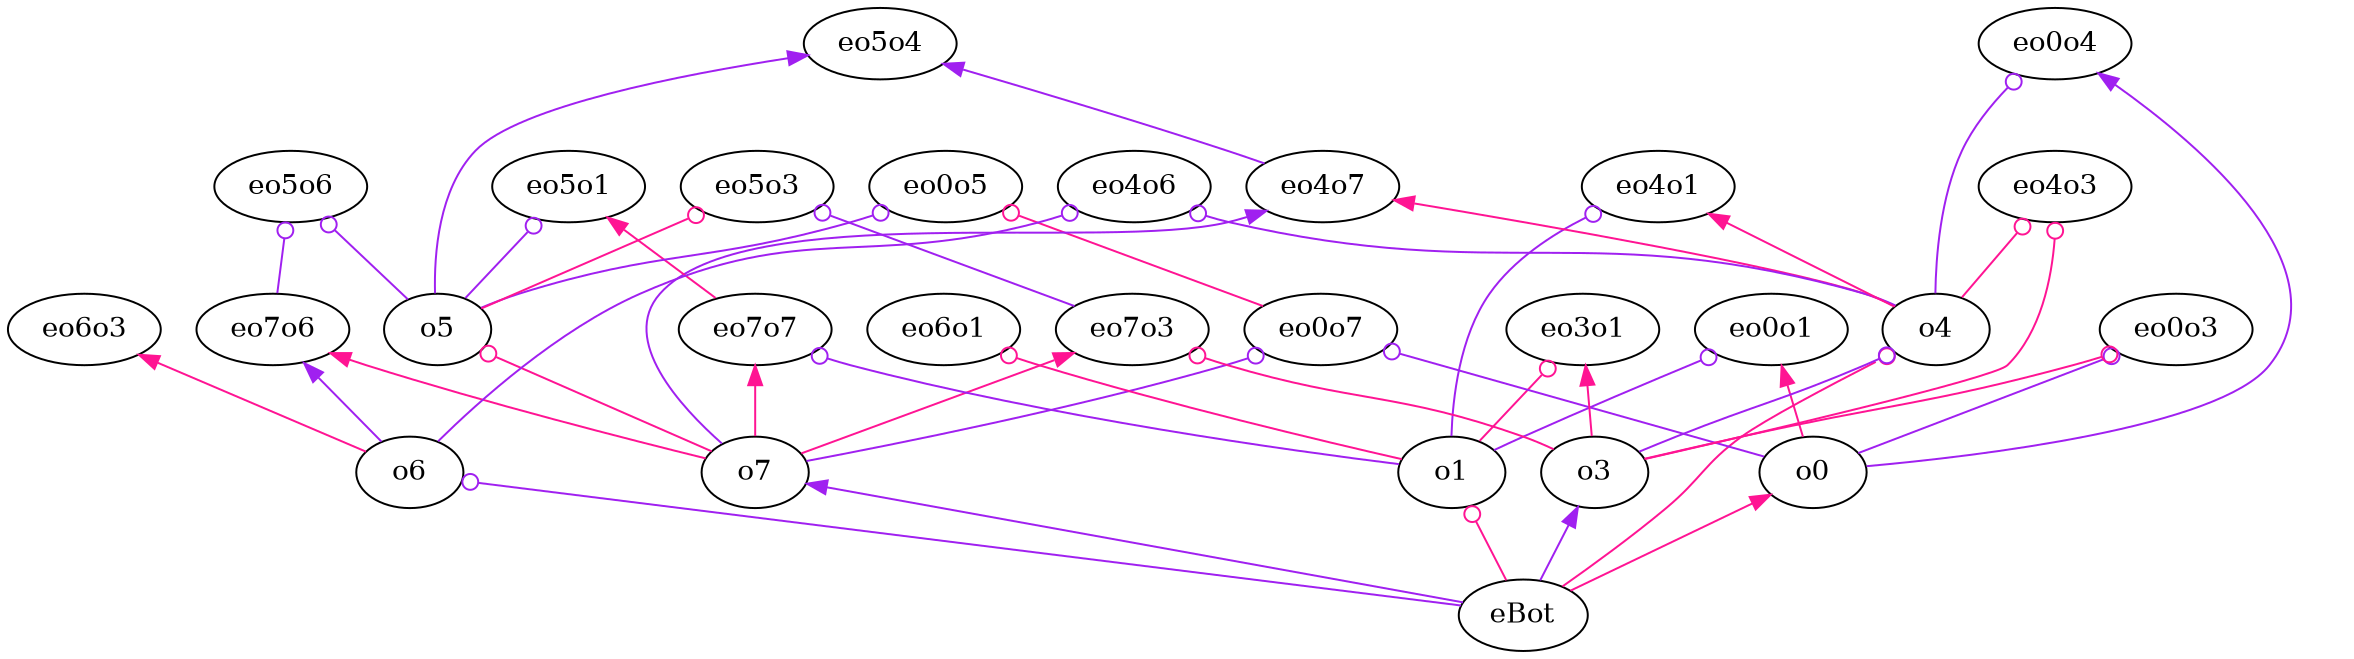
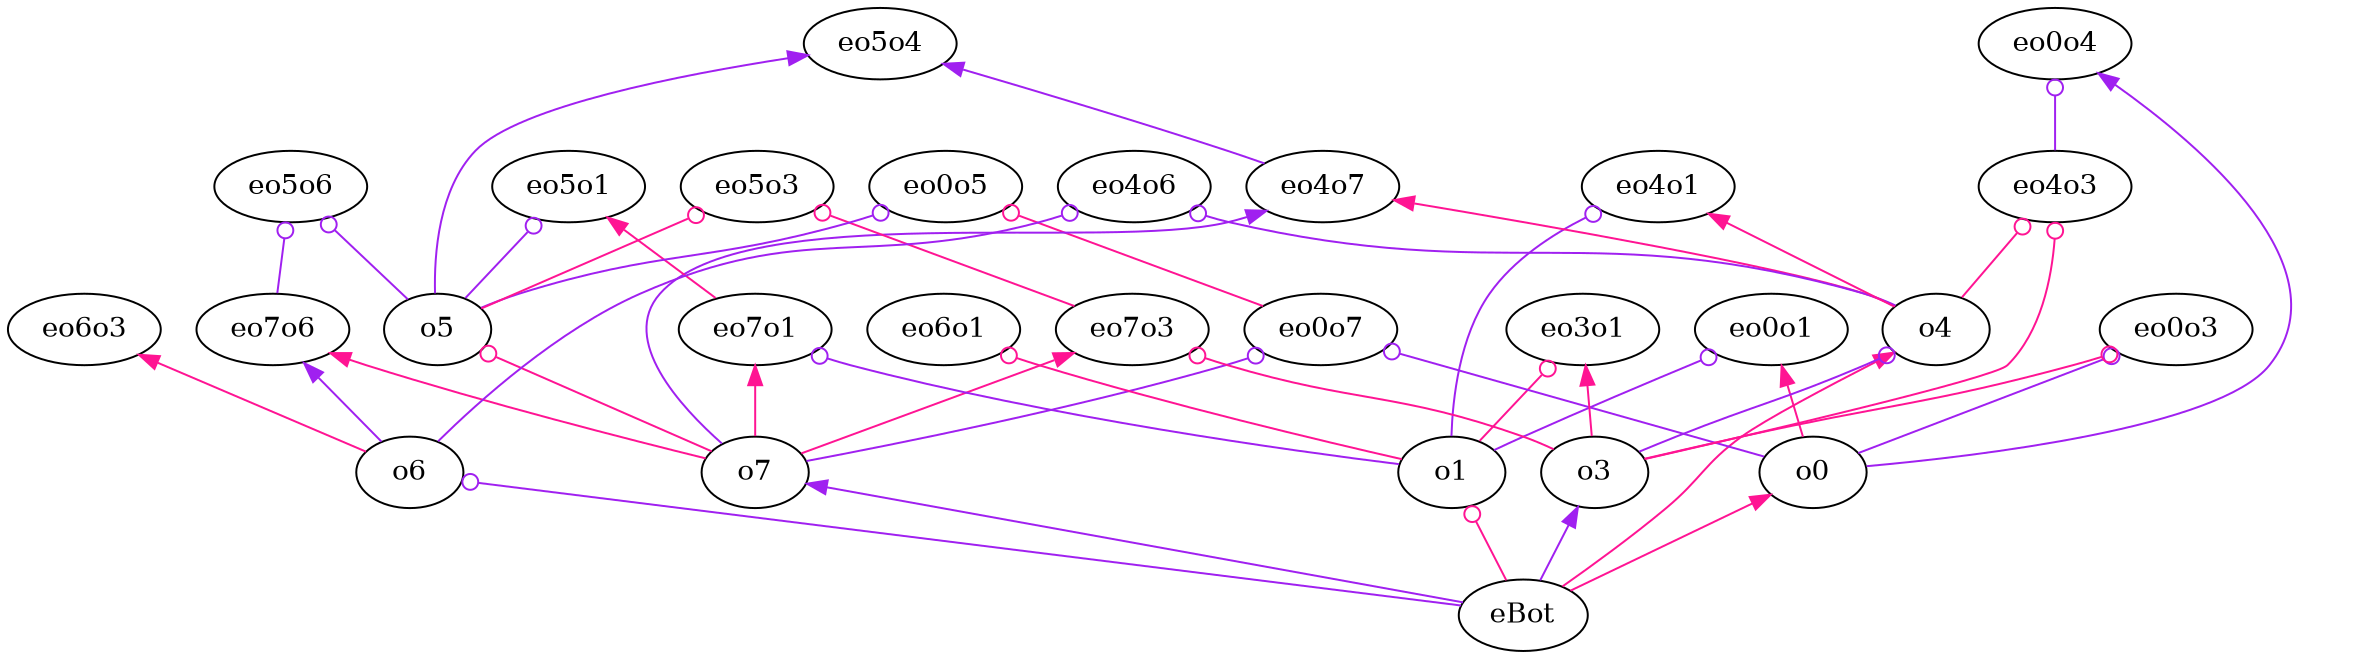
edge "o4" -> "eo0o4": now "eo4o3" -> "eo0o4"
edge "eo7o3" -> "eo5o3": color purple -> deeppink
node "eo7o7": label "eo7o7" -> "eo7o1"
edge "eBot" -> "o4": arrowhead odot -> normal
